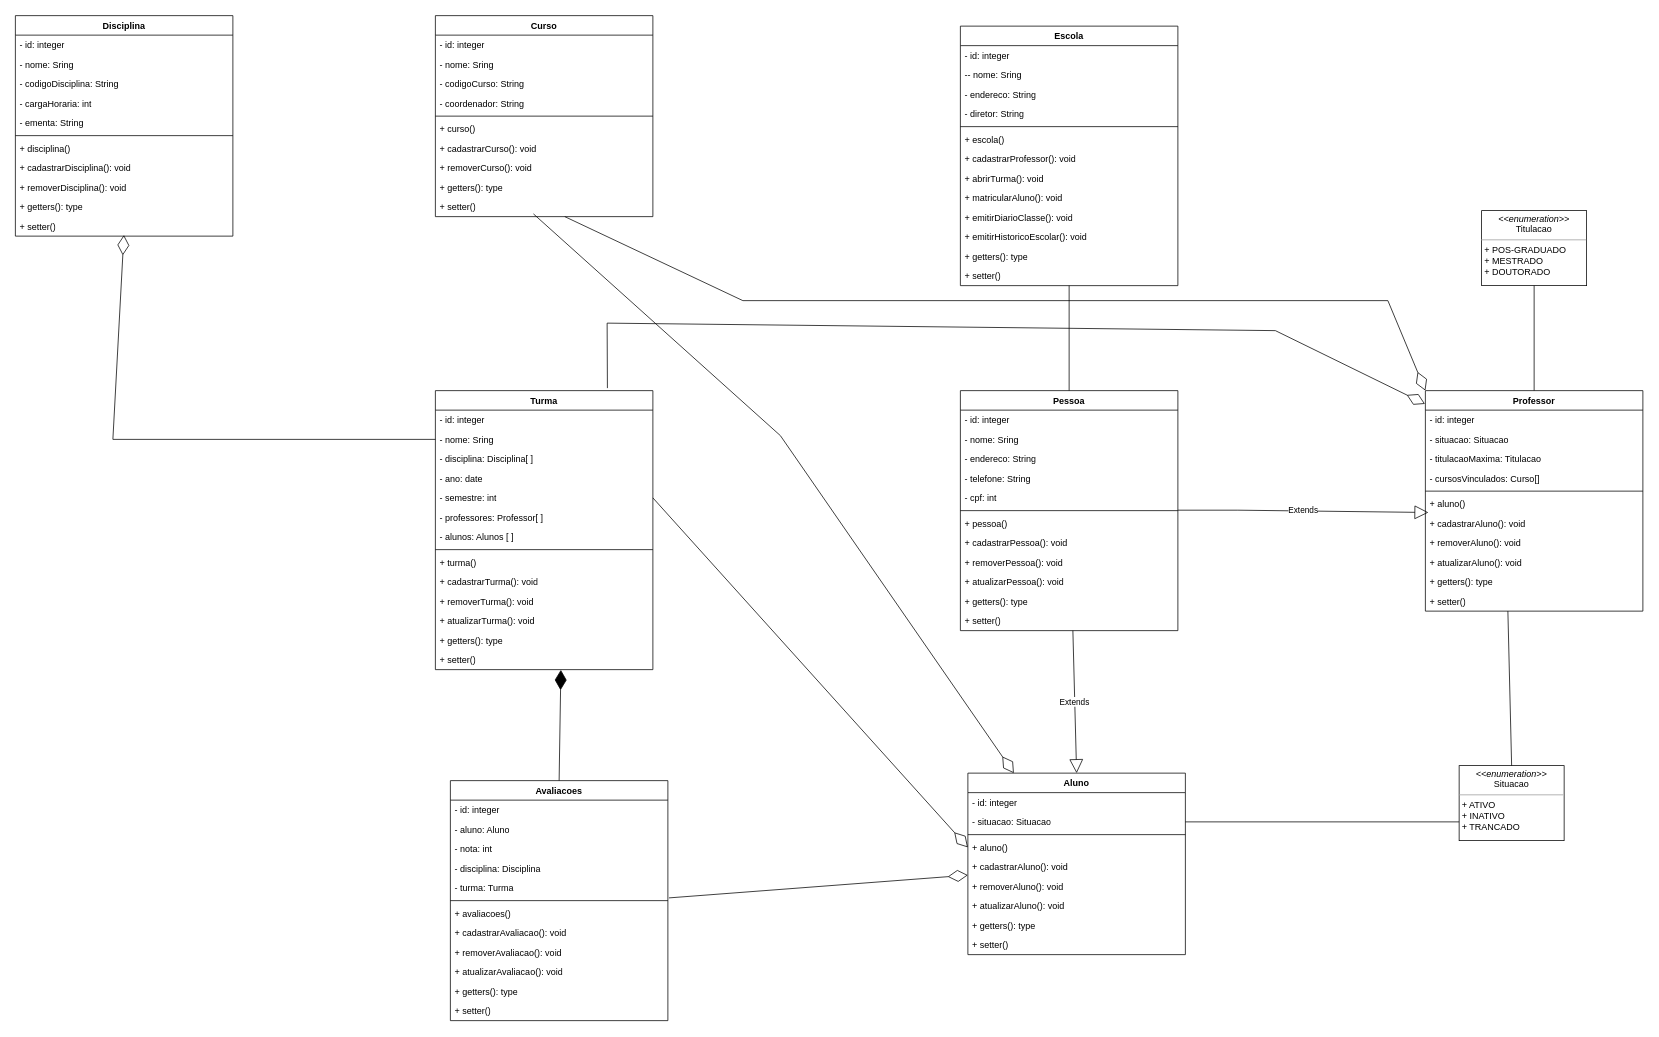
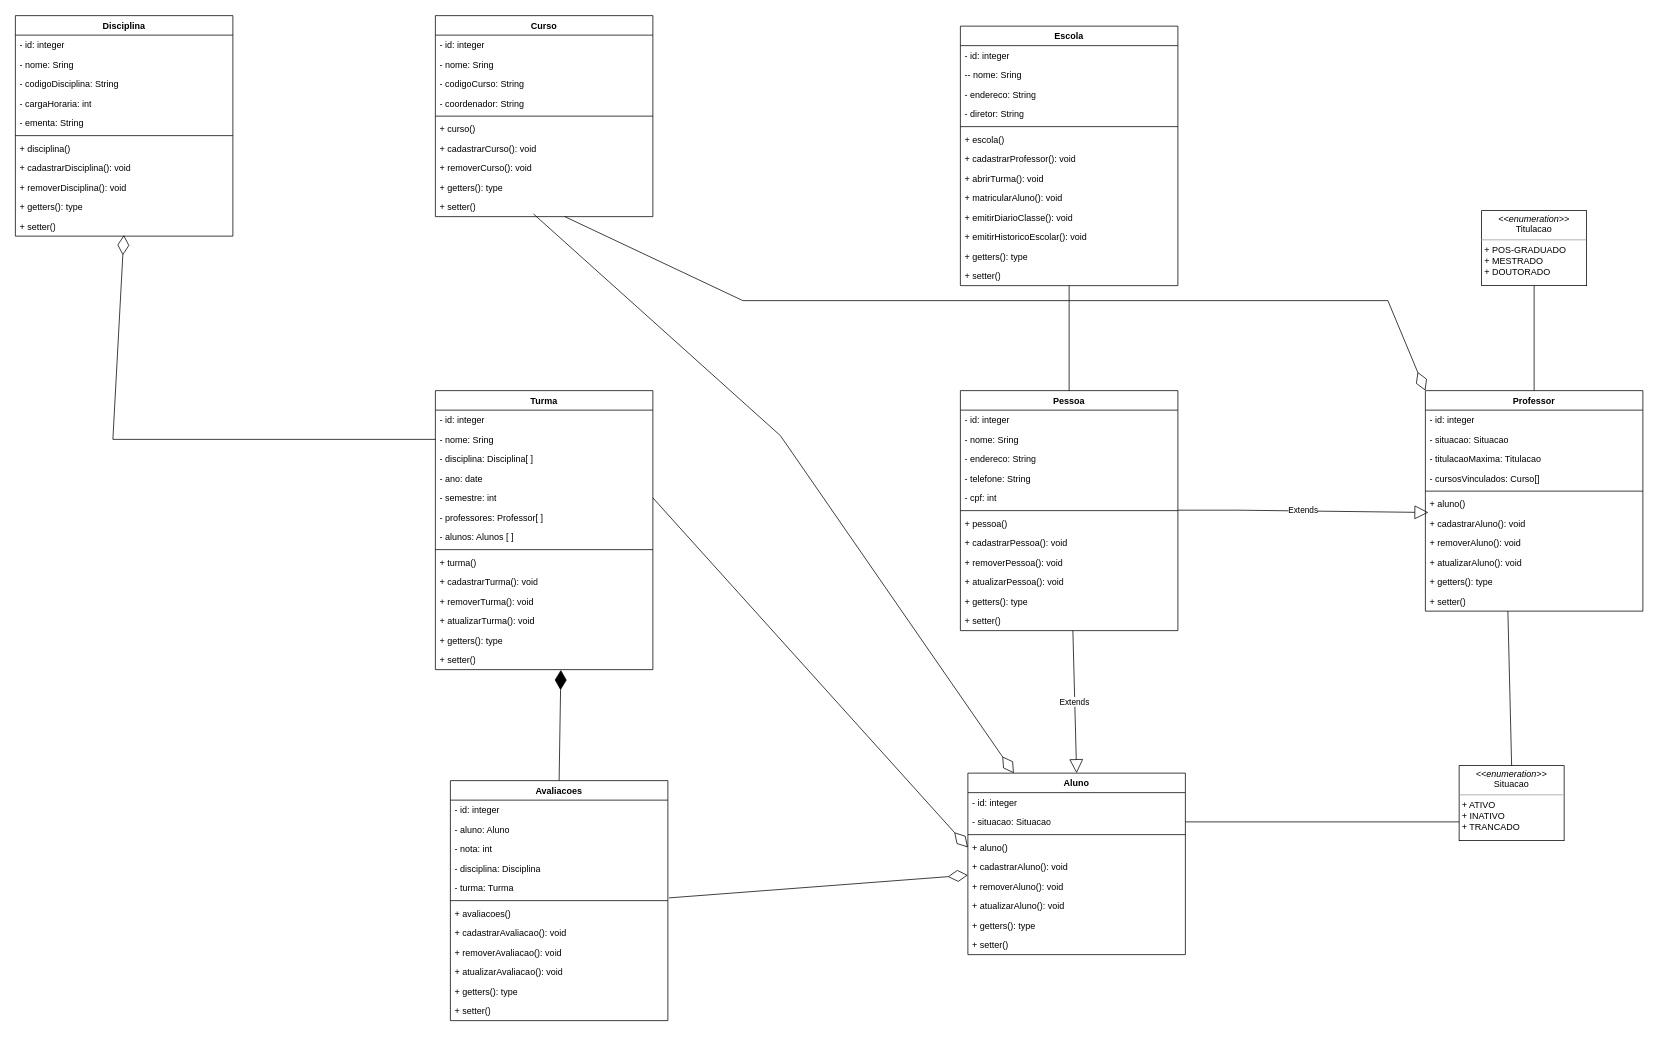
edge "Turma" -> "Professor": removed
